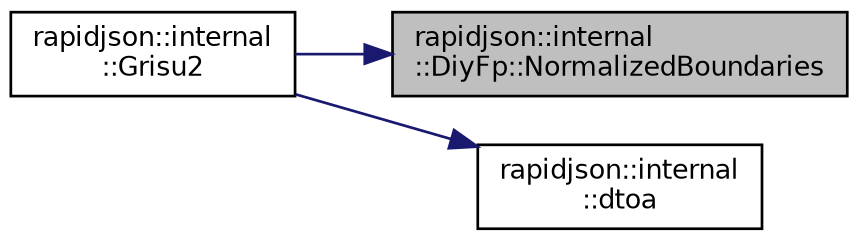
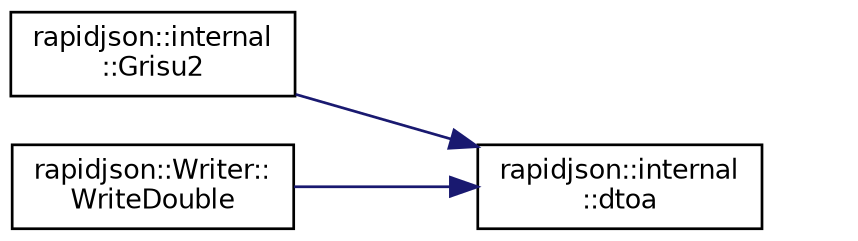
node "rapidjson::internal ::DiyFp::NormalizedBoundaries": removed
node "rapidjson::Writer:: WriteDouble": added
